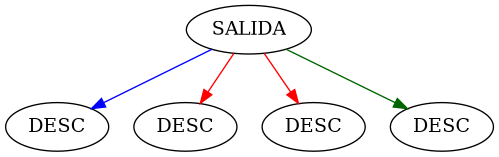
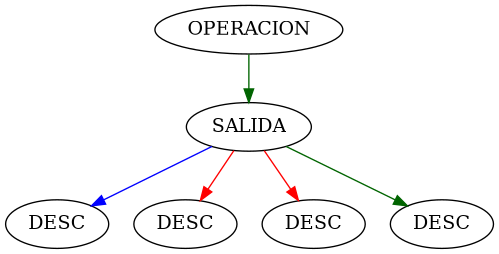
node "OPERACION": added
